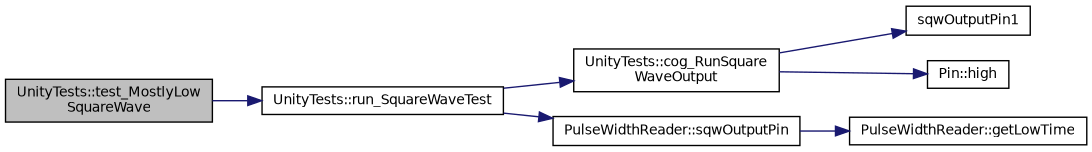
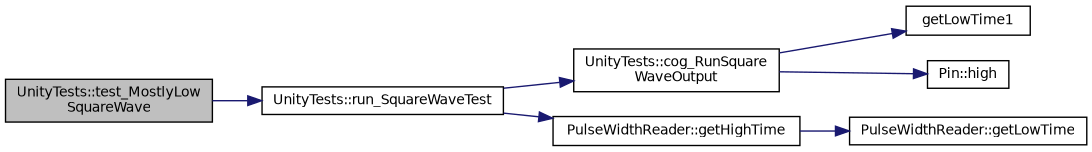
node "sqwOutputPin1": label "sqwOutputPin1" -> "getLowTime1"
node "PulseWidthReader::sqwOutputPin": label "PulseWidthReader::sqwOutputPin" -> "PulseWidthReader::getHighTime"
